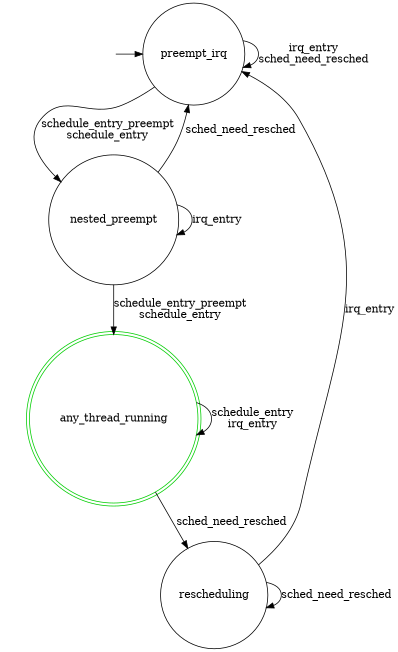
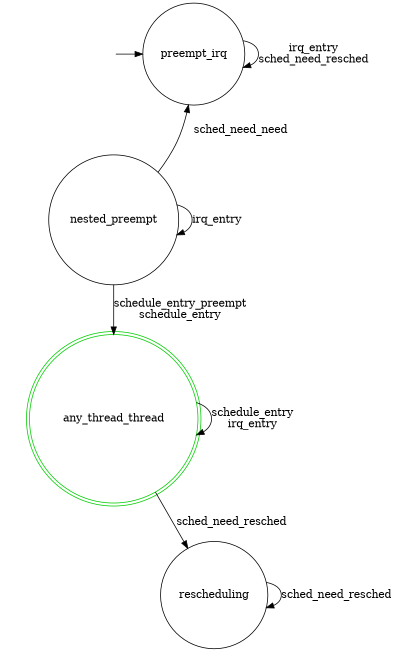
edge "preempt_irq" -> "nested_preempt": removed, label "schedule_entry_preempt schedule_entry"
edge "nested_preempt" -> "preempt_irq": label "sched_need_resched" -> "sched_need_need"
edge "rescheduling" -> "preempt_irq": removed, label "irq_entry"
node "any_thread_running": label "any_thread_running" -> "any_thread_thread"
